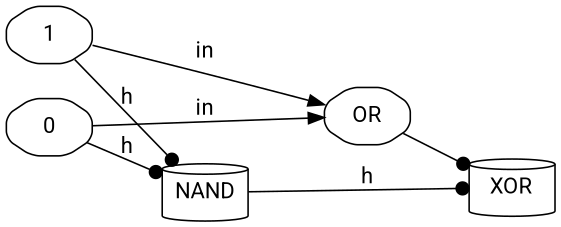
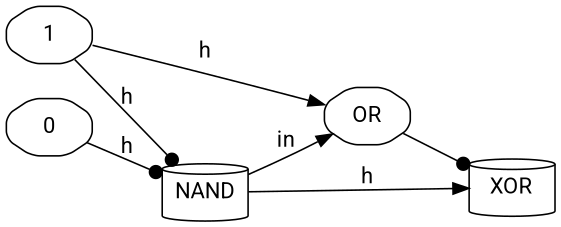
edge "1" -> "OR": label "in" -> "h"
edge "0" -> "OR": now "NAND" -> "OR"
edge "NAND" -> "XOR": arrowhead dot -> normal
